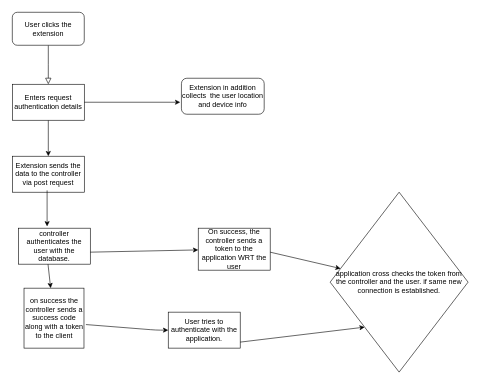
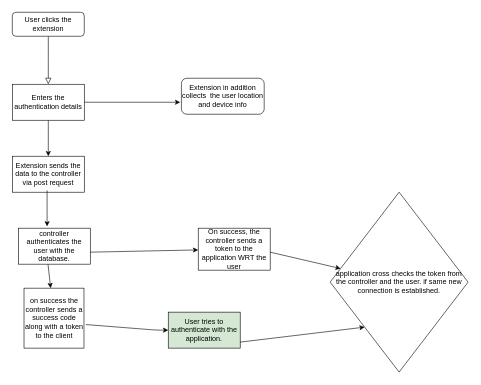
node "User clicks the extension": size 72x33 -> 72x24
node "Enters request authentication details": label "Enters request authentication details" -> "Enters the authentication details"
node "User tries to authenticate with the application.": fillcolor #ffffff -> #d5e8d4
